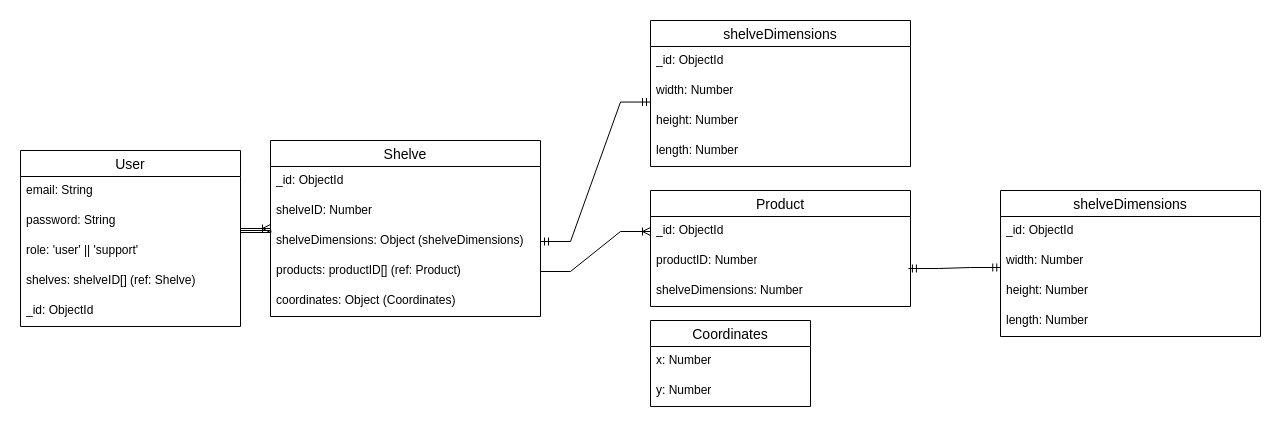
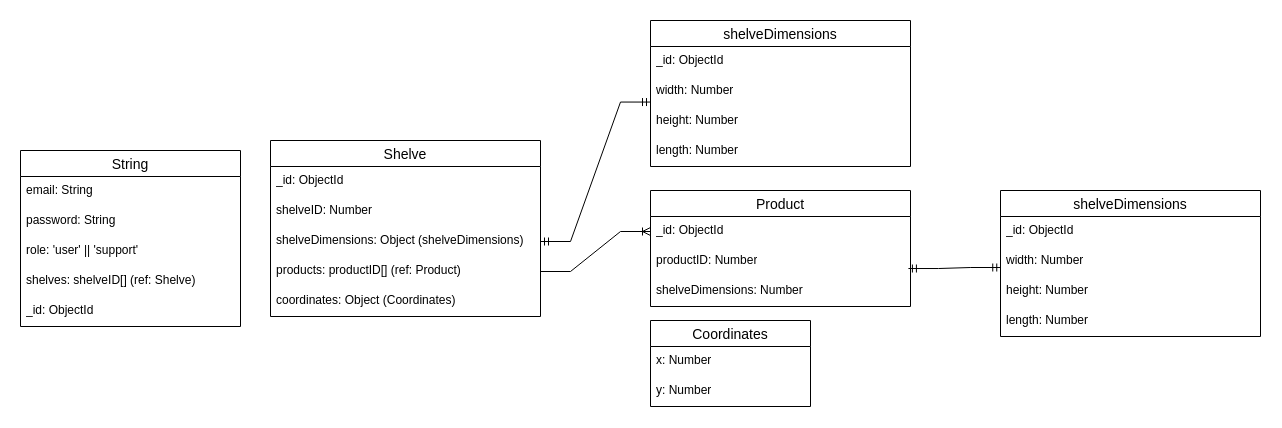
node "User": label "User" -> "String"
edge "password: String" -> "Shelve": removed
